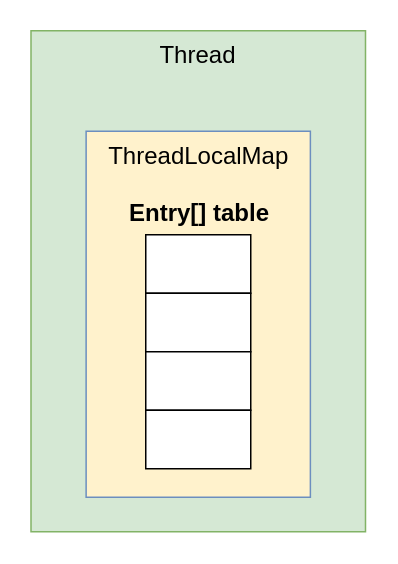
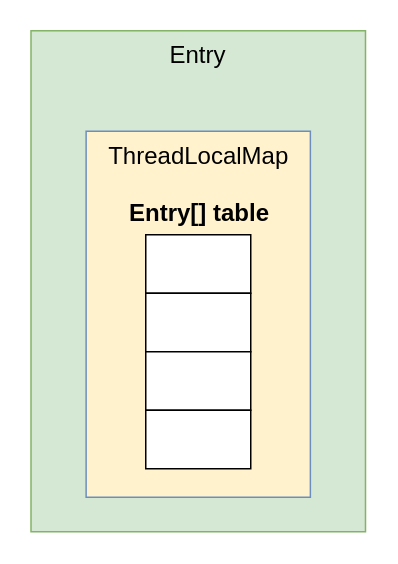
node "Thread": label "Thread" -> "Entry"
